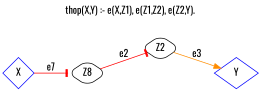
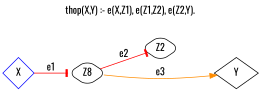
edge "Z2" -> "Y": now "Z8" -> "Y"
edge "X" -> "Z8": label "e7" -> "e1"
node "Y": color blue -> black
